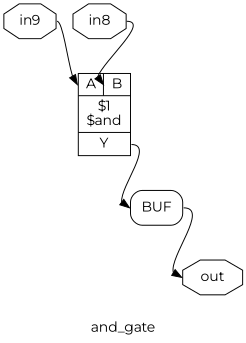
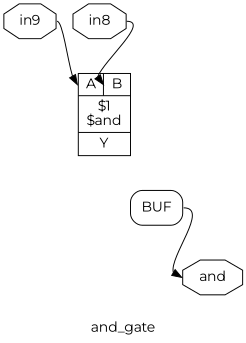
edge "A" -> "BUF": removed
node "out": label "out" -> "and"
